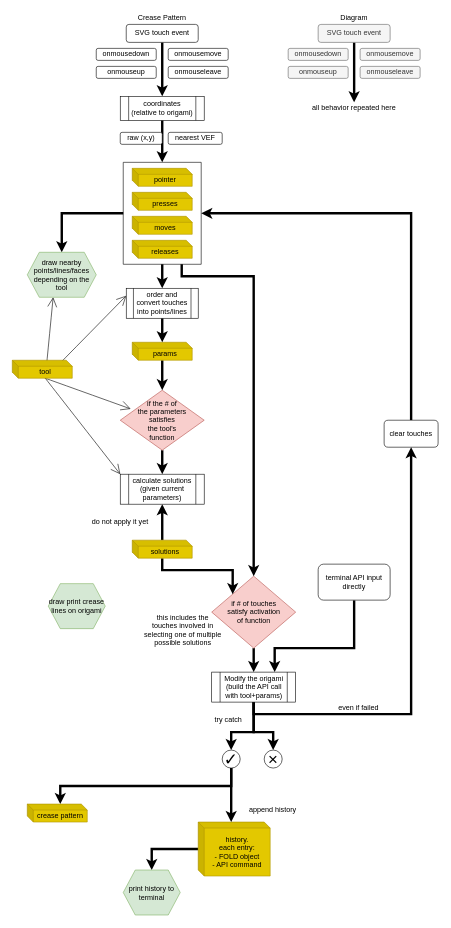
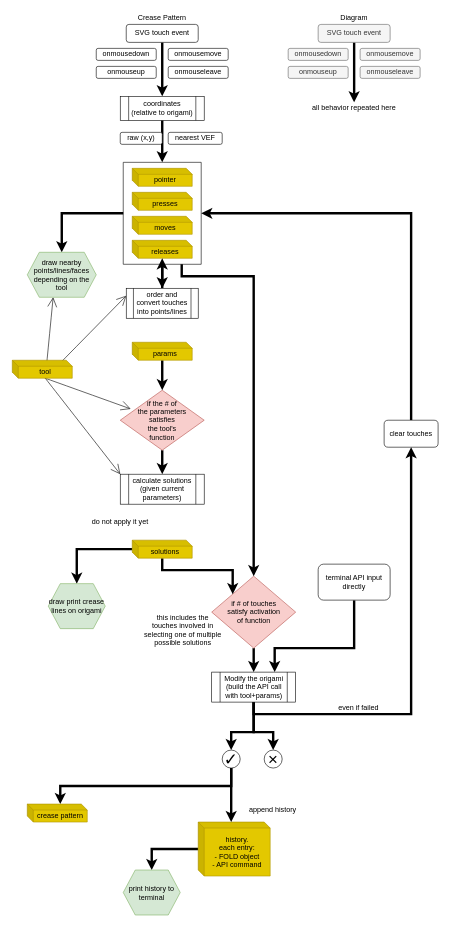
edge "order and convert touches into points/lines" -> "params": now "order and convert touches into points/lines" -> "releases"
edge "solutions" -> "calculate solutions (given current parameters)": now "solutions" -> "draw print crease lines on origami"
node "try catch": removed
